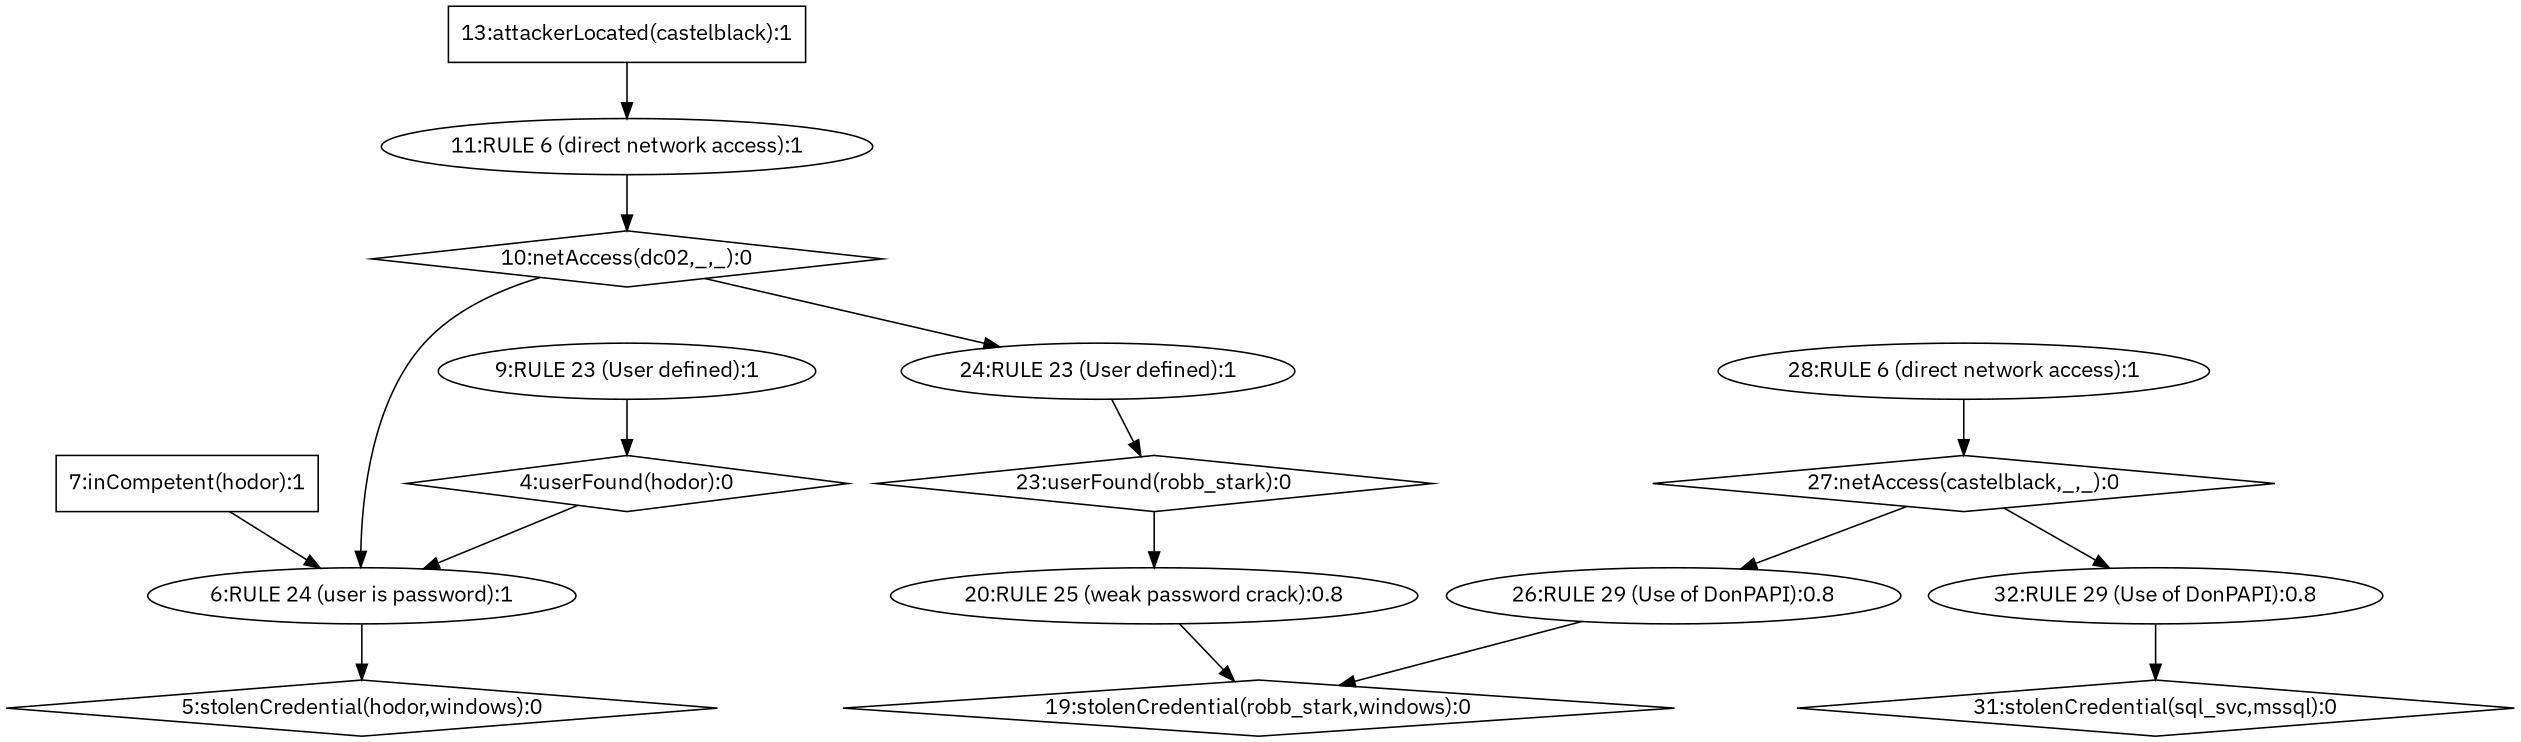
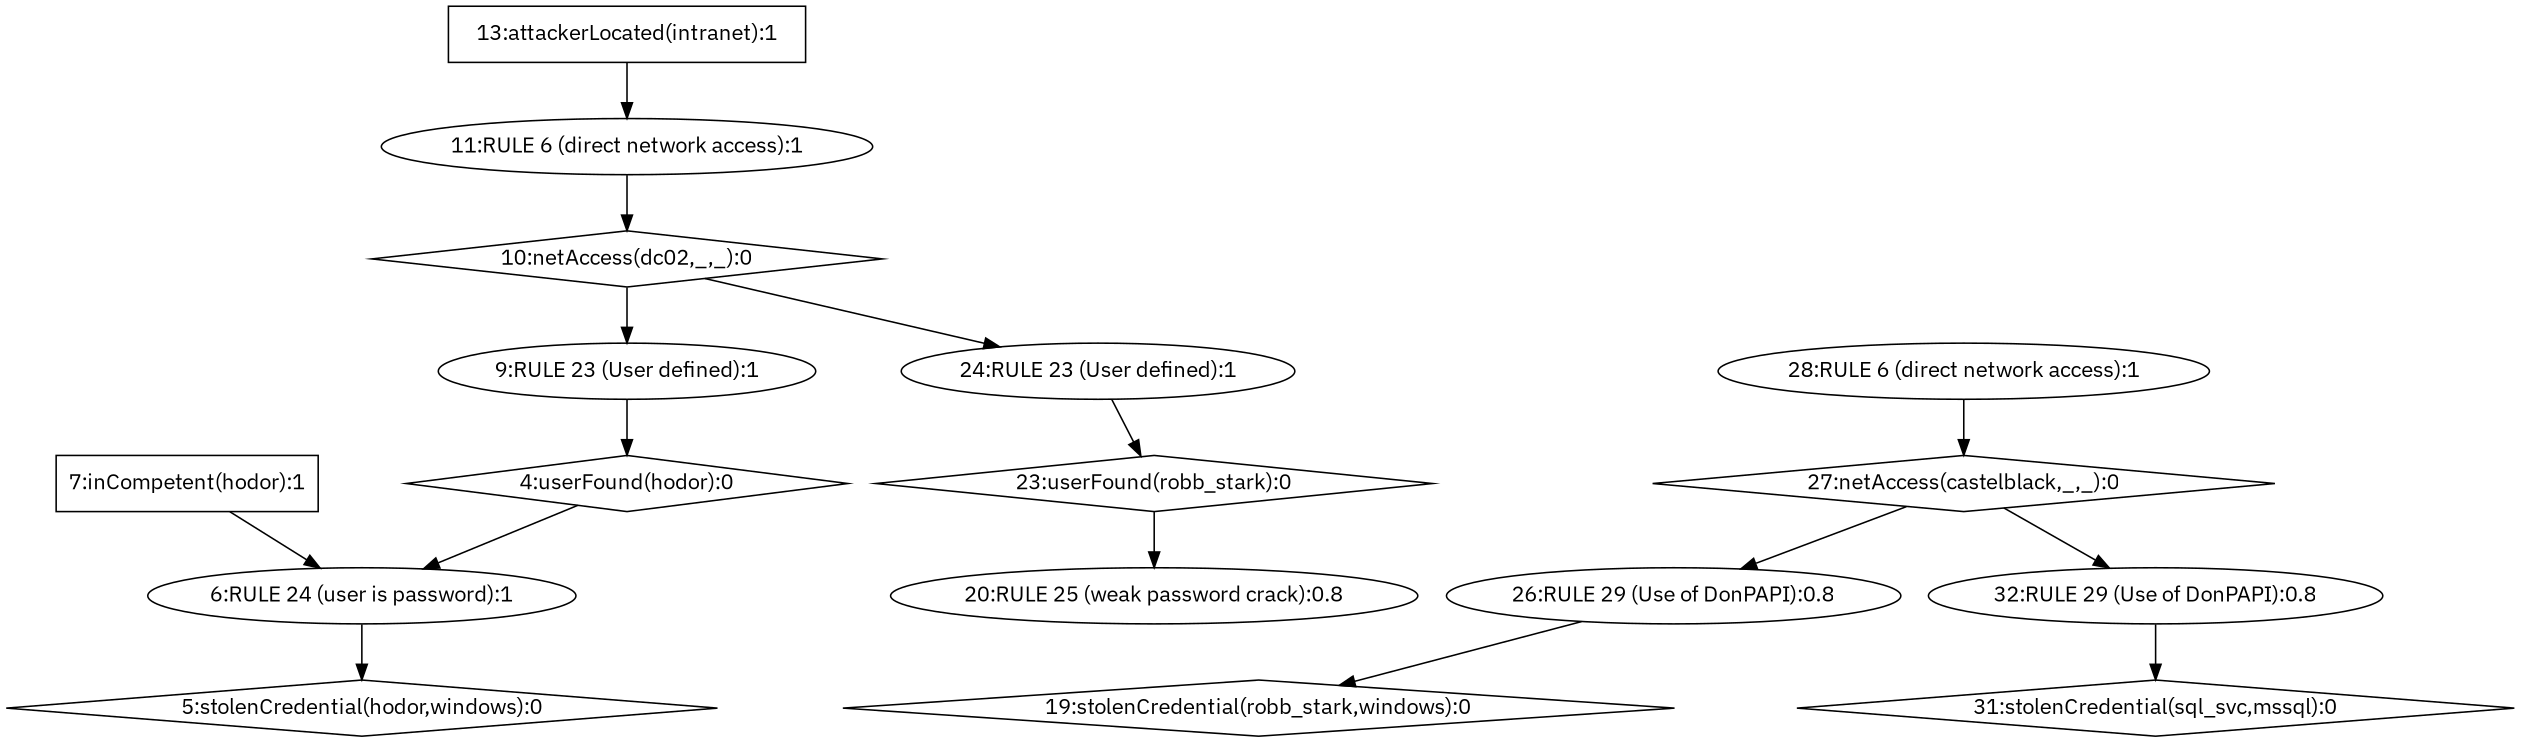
node "13:attackerLocated(castelblack):1": label "13:attackerLocated(castelblack):1" -> "13:attackerLocated(intranet):1"
edge "10:netAccess(dc02,_,_):0" -> "6:RULE 24 (user is password):1": now "10:netAccess(dc02,_,_):0" -> "9:RULE 23 (User defined):1"
edge "20:RULE 25 (weak password crack):0.8" -> "19:stolenCredential(robb_stark,windows):0": removed
